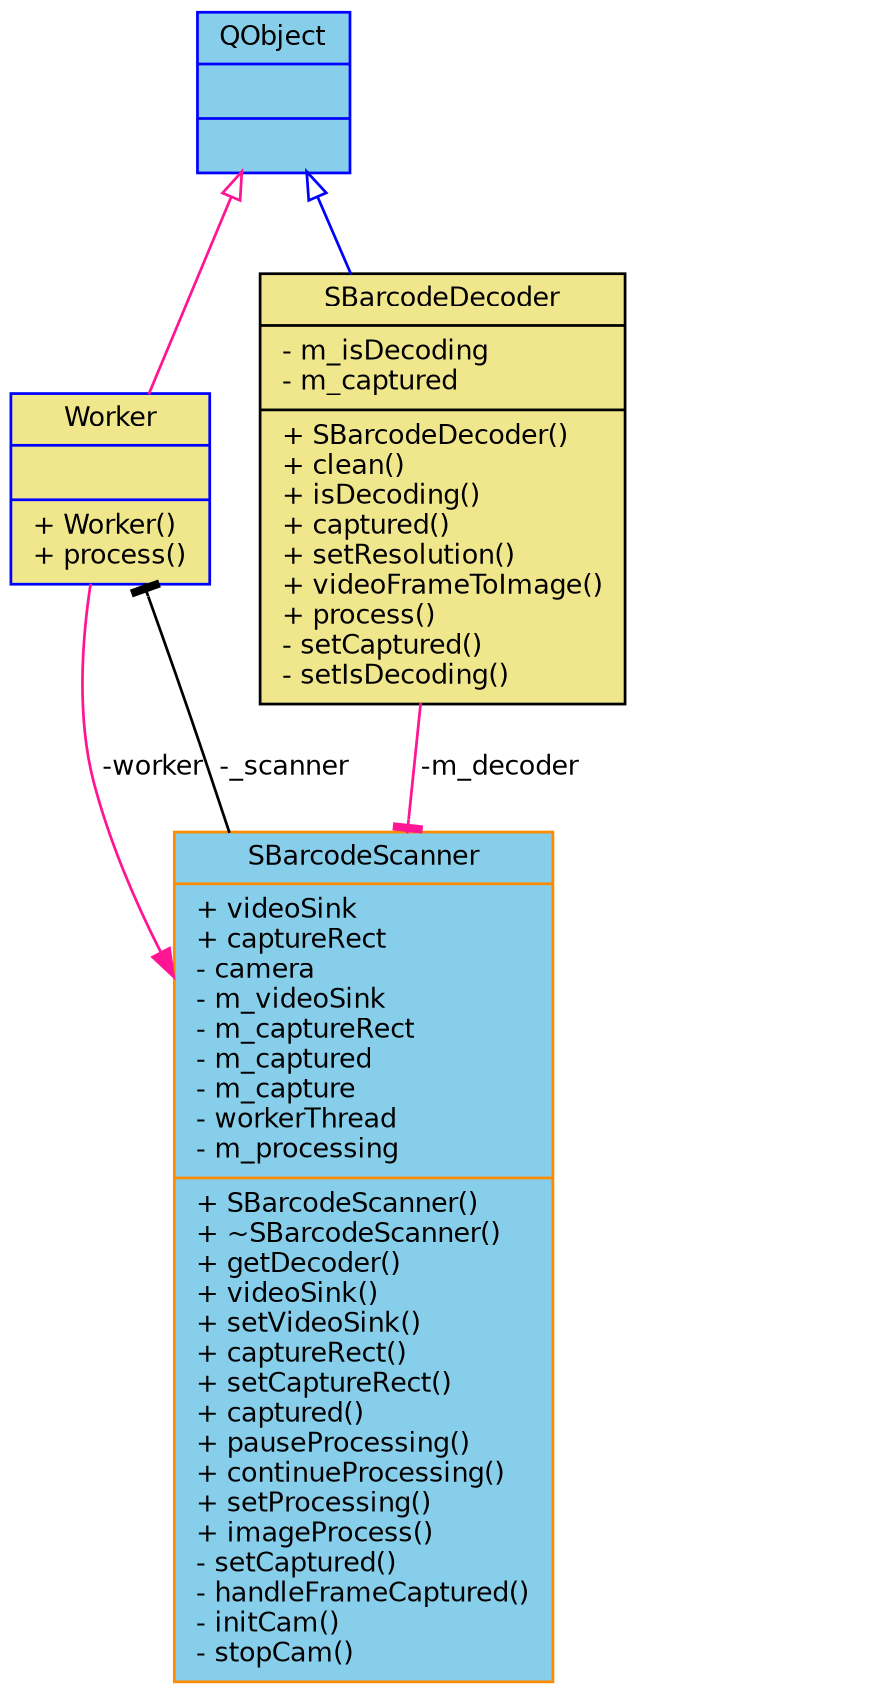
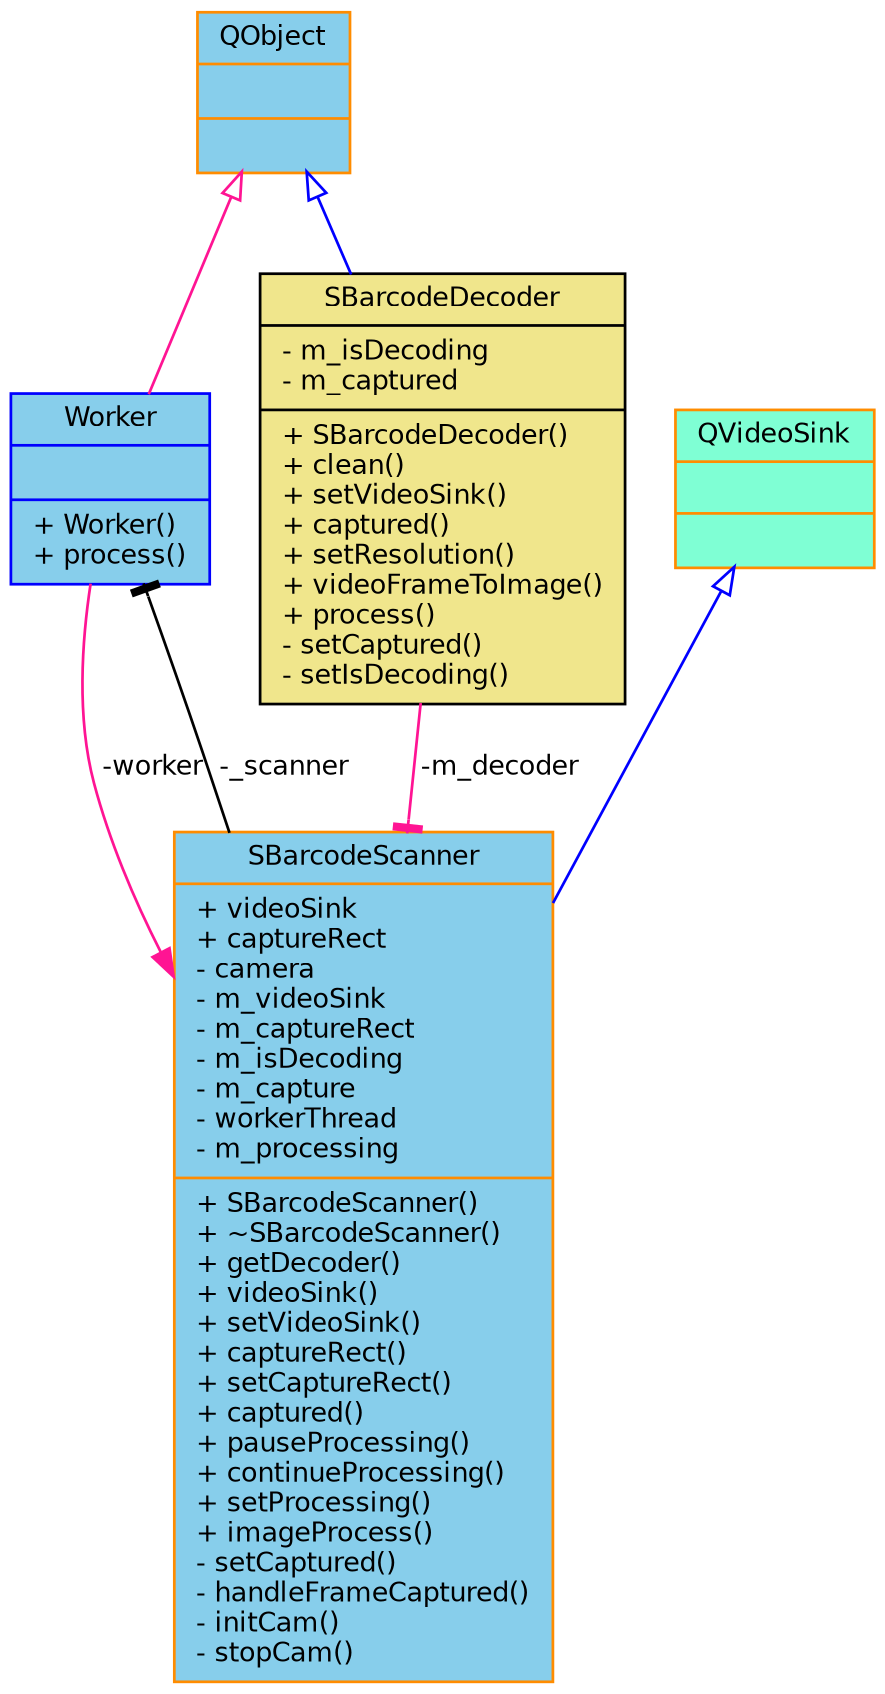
node "QObject": color blue -> darkorange
node "Worker": fillcolor khaki -> skyblue
node "QVideoSink": added
node "SBarcodeDecoder": text "+ isDecoding()" -> "+ setVideoSink()"
node "SBarcodeScanner": text "- m_captured" -> "- m_isDecoding"
